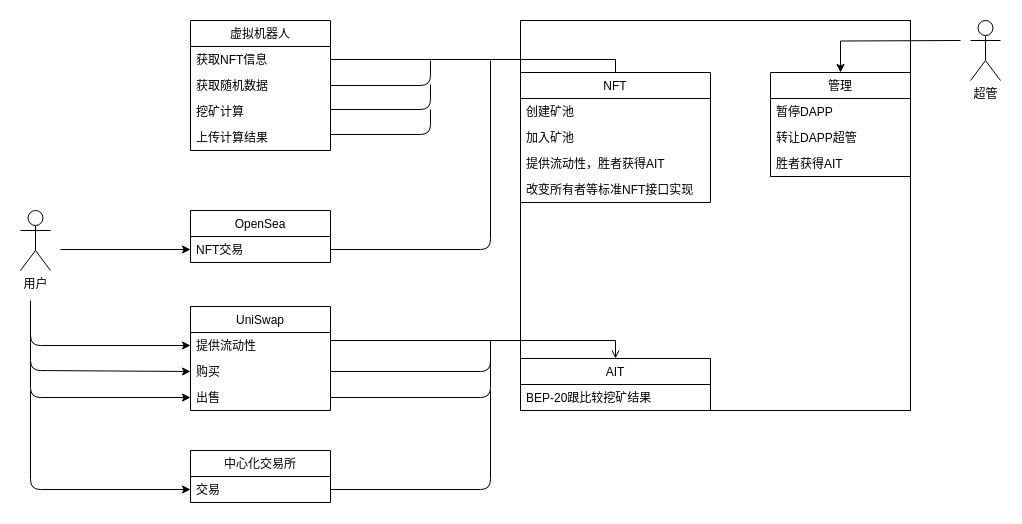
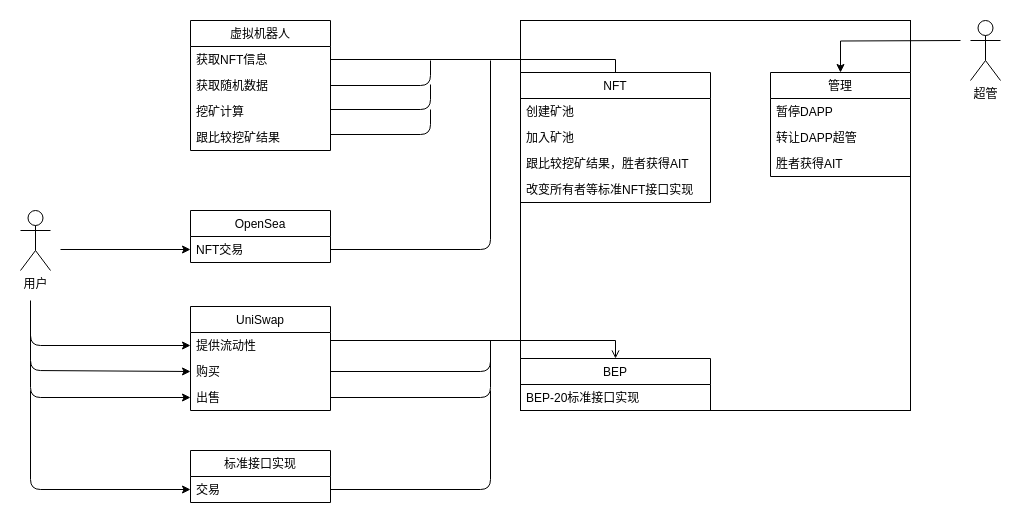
node "上传计算结果": label "上传计算结果" -> "跟比较挖矿结果"
node "提供流动性，胜者获得AIT": label "提供流动性，胜者获得AIT" -> "跟比较挖矿结果，胜者获得AIT"
node "AIT": label "AIT" -> "BEP"
node "BEP-20跟比较挖矿结果": label "BEP-20跟比较挖矿结果" -> "BEP-20标准接口实现"
node "中心化交易所": label "中心化交易所" -> "标准接口实现"
